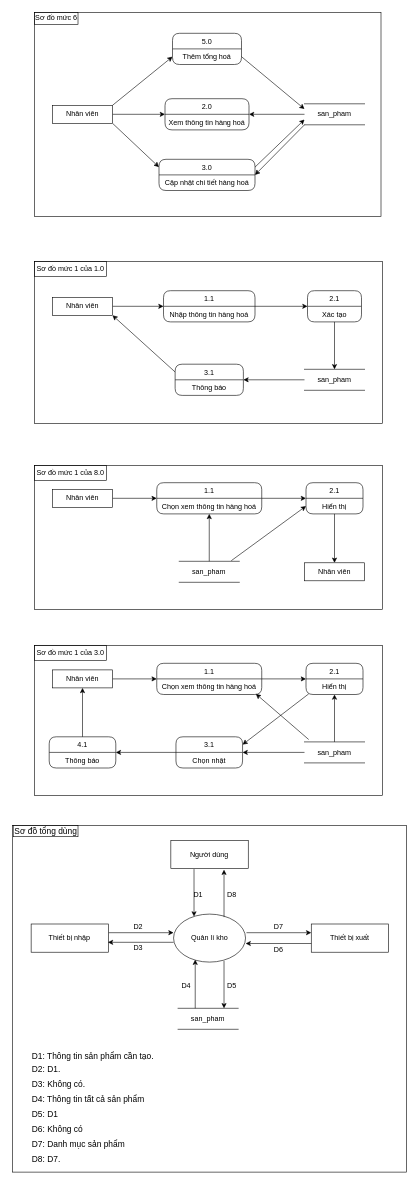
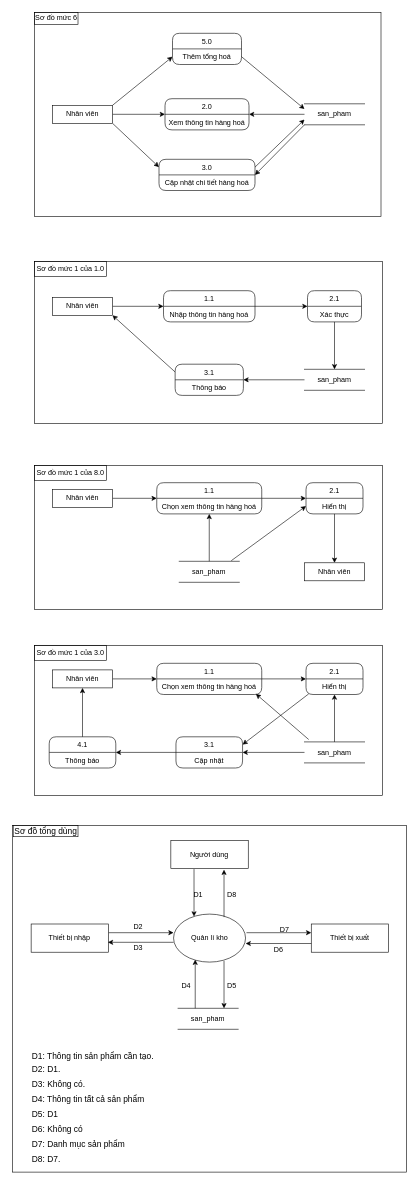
node "Xác tạo": label "Xác tạo" -> "Xác thực"
node "Chọn nhật": label "Chọn nhật" -> "Cập nhật"
node "D7": moved (279, 927) -> (285, 930)
